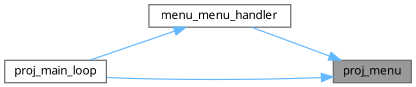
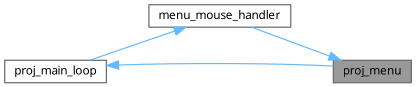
node "menu_menu_handler": label "menu_menu_handler" -> "menu_mouse_handler"
edge "proj_main_loop" -> "proj_menu": reversed
